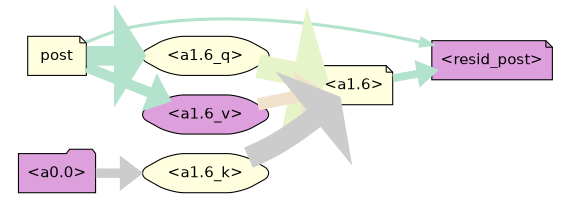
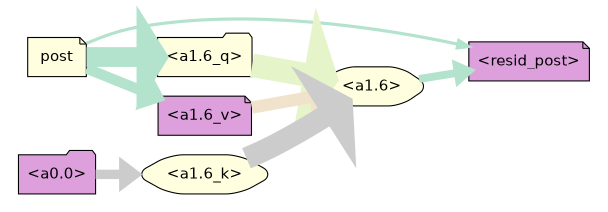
node "<a1.6_q>": shape hexagon -> folder
node "<a1.6>": shape note -> hexagon
node "<a1.6_v>": shape hexagon -> note
